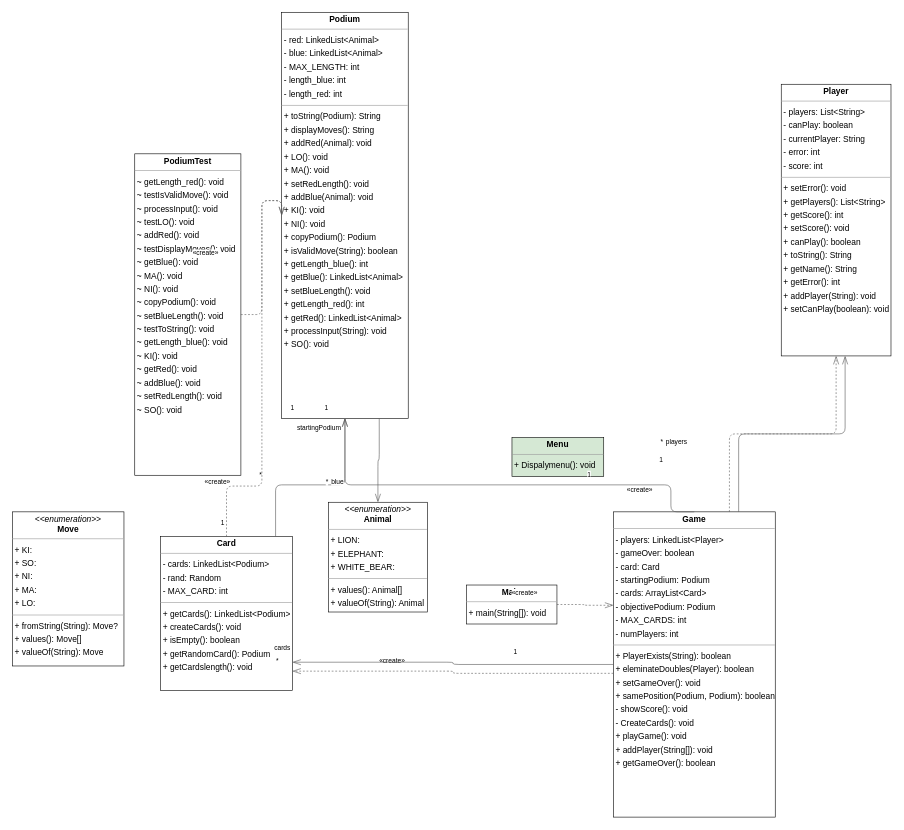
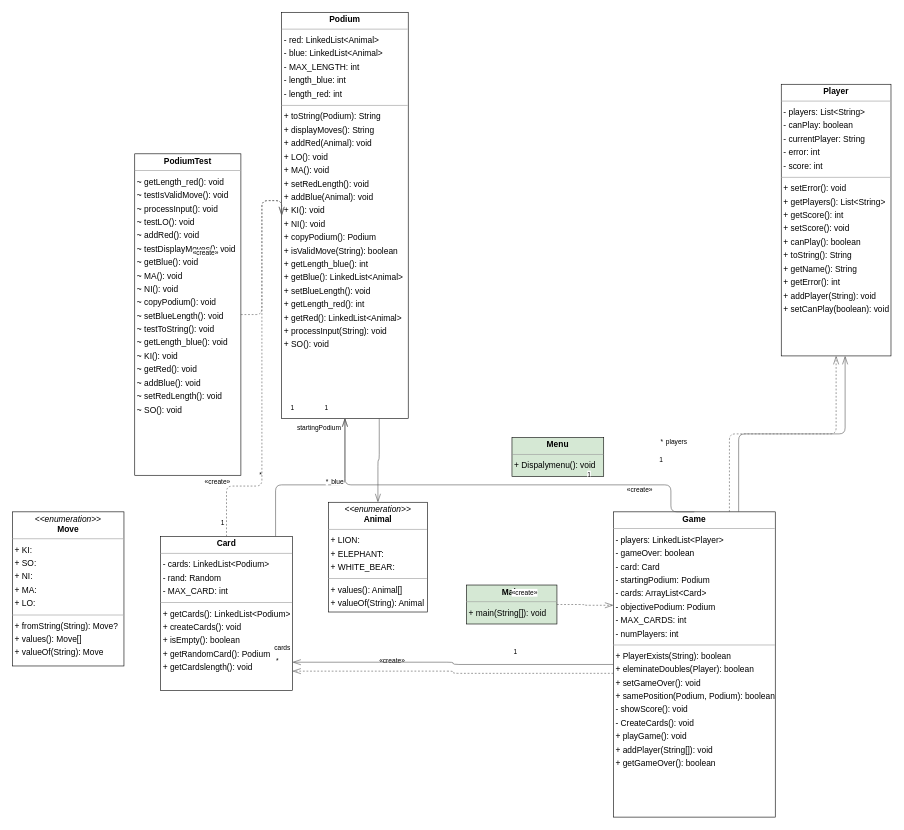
node "Main + main(String[]): void": fillcolor #ffffff -> #d5e8d4
